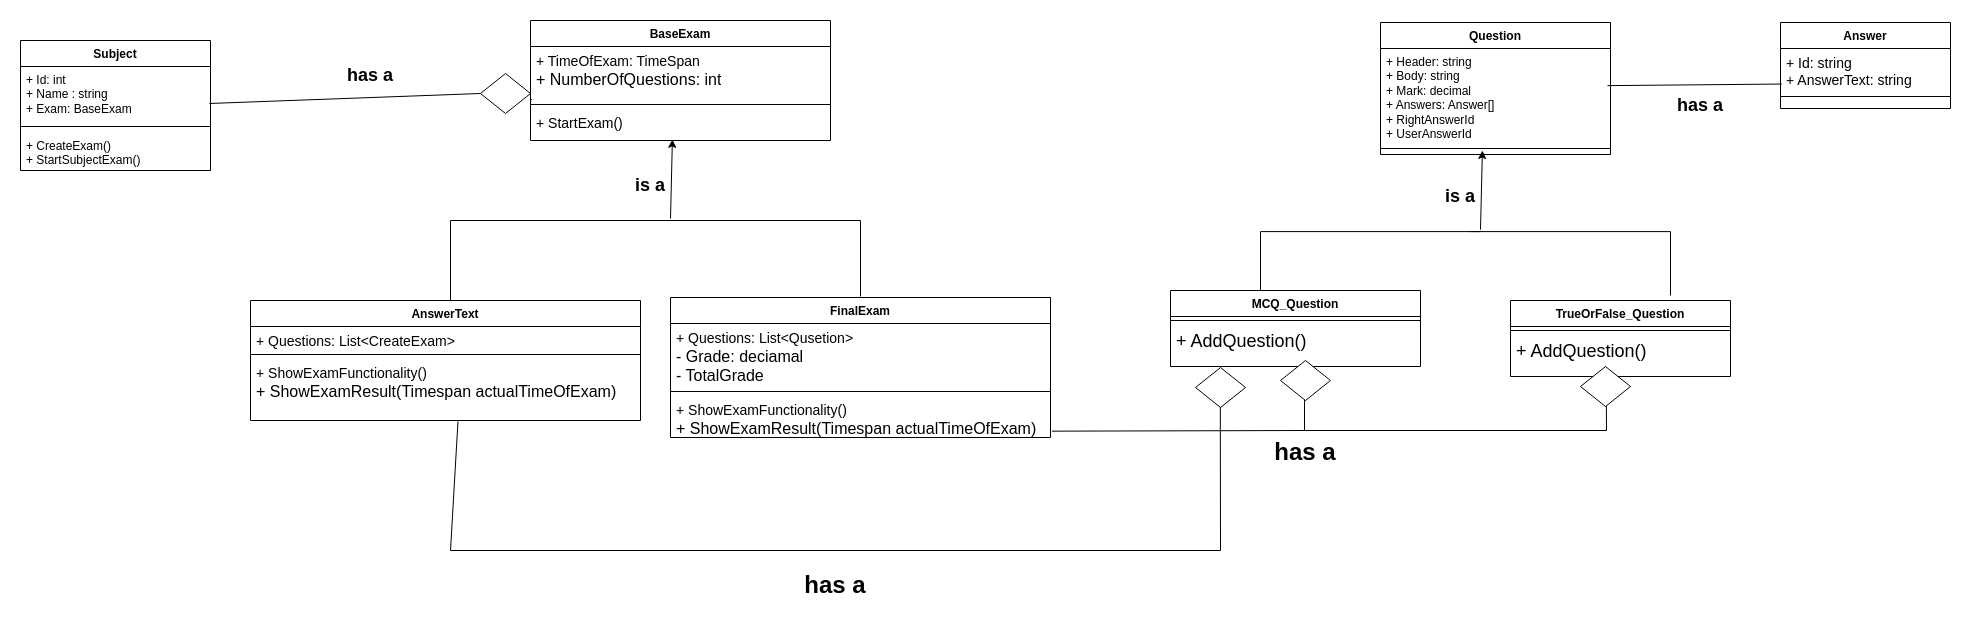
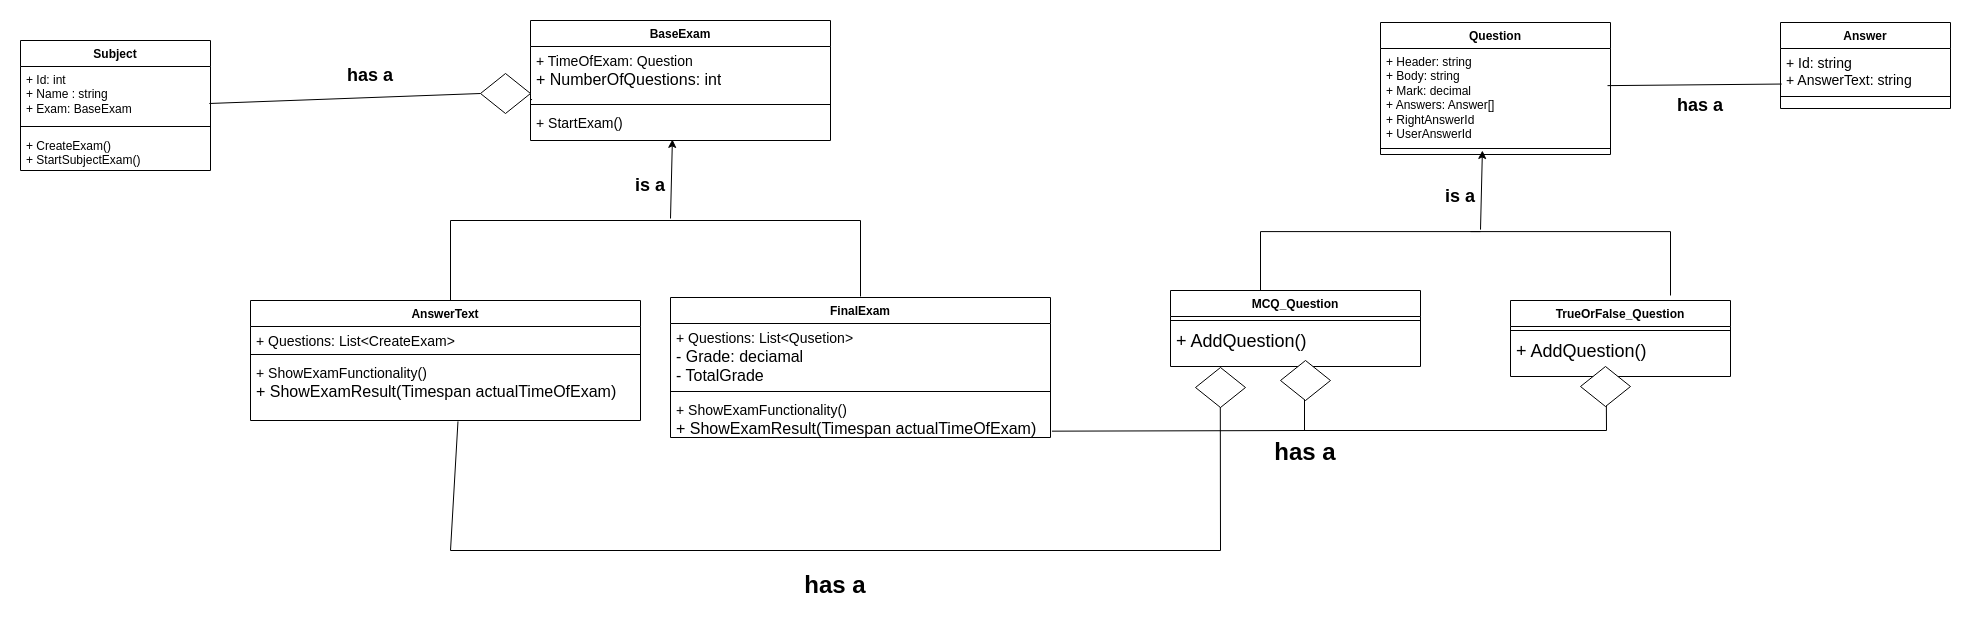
node "+ TimeOfExam: TimeSpan + NumberOfQuestions: int": label "+ TimeOfExam: TimeSpan + NumberOfQuestions: int" -> "+ TimeOfExam: Question + NumberOfQuestions: int"
